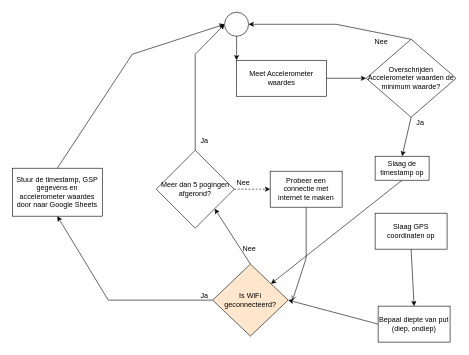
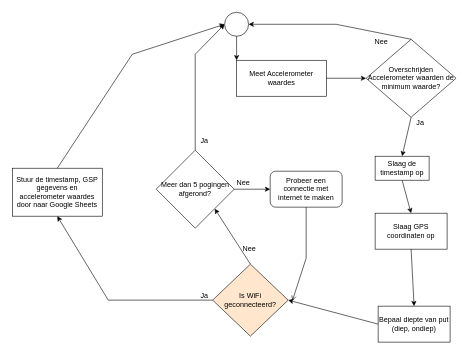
edge "Meer dan 5 pogingen afgerond?" -> "Probeer een connectie met internet te maken": style dashed -> solid
node "Probeer een connectie met internet te maken": shape rectangle -> rounded rectangle
edge "Slaag de timestamp op" -> "Is WiFi geconnecteerd?": now "Slaag de timestamp op" -> "Slaag GPS coordinaten op"
